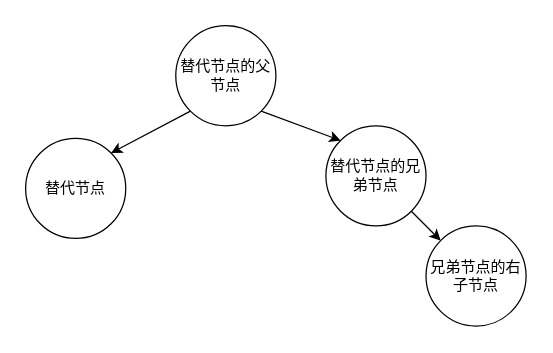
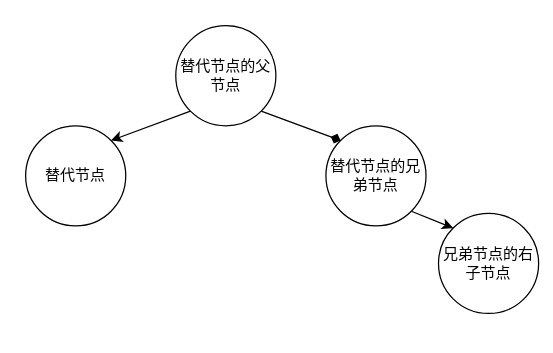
edge "替代节点的父节点" -> "替代节点的兄弟节点": arrowhead classic -> diamond
node "替代节点": moved (76, 188) -> (76, 176)
node "兄弟节点的右子节点": moved (476, 276) -> (488, 263)
